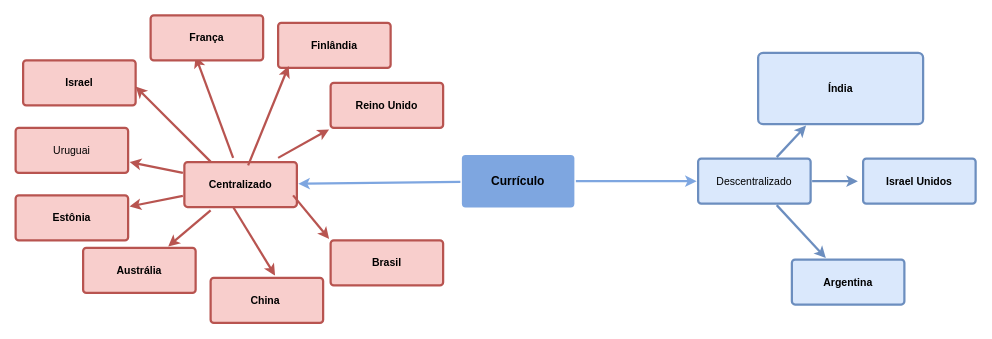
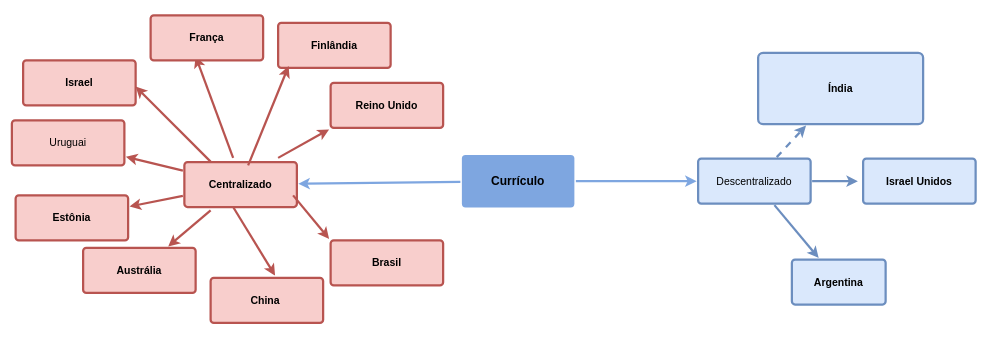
edge "Descentralizado" -> "Índia": style solid -> dashed
node "Uruguai": moved (72, 150) -> (68, 143)
node "Argentina": size 113x45 -> 94x45
